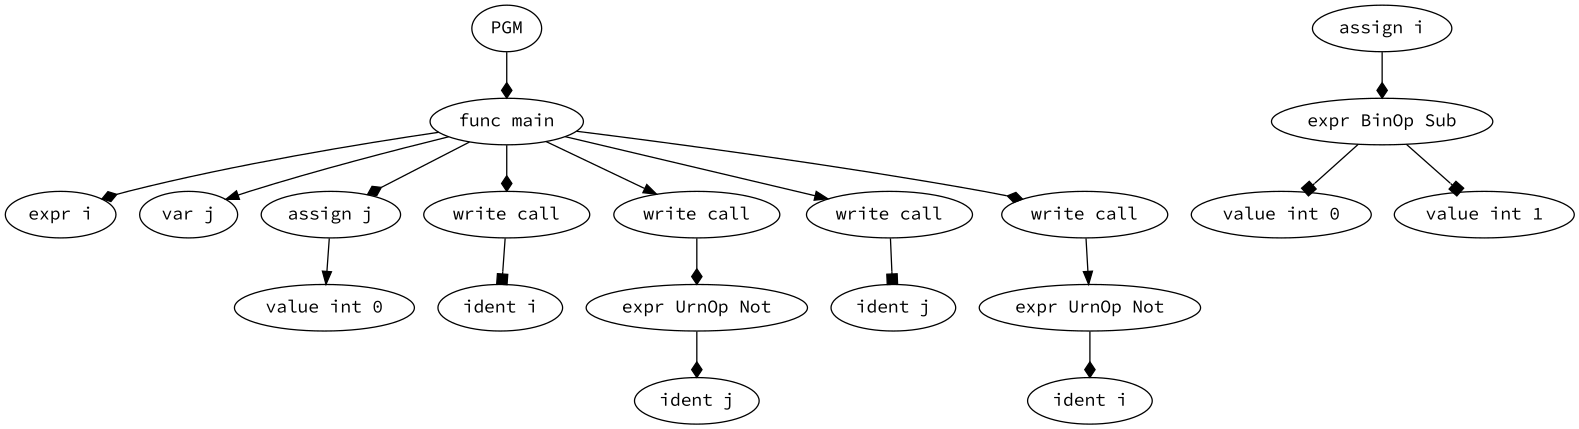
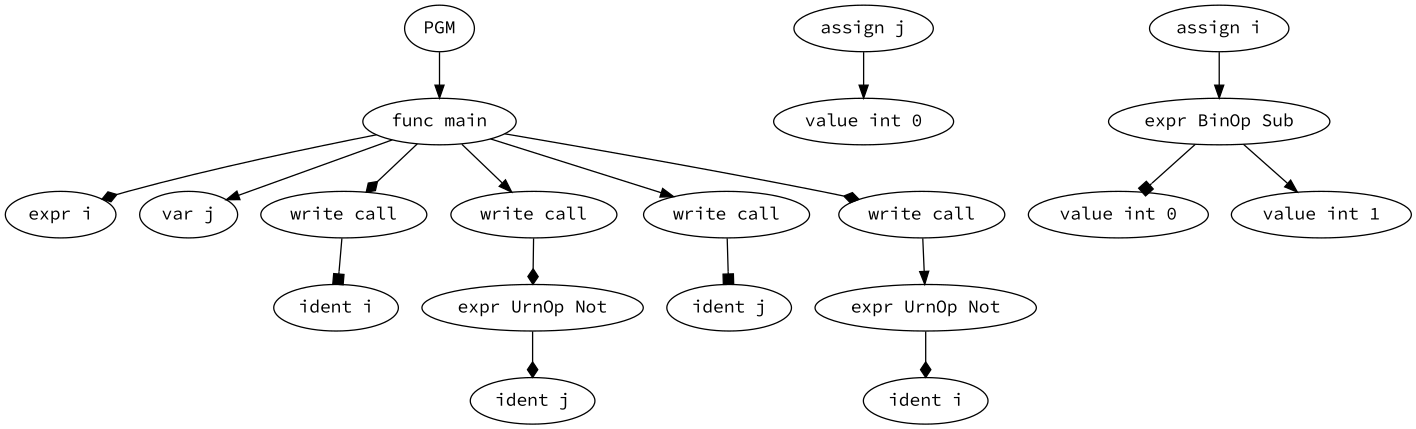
edge "PGM" -> "func main": arrowhead diamond -> normal
edge "assign i" -> "expr BinOp Sub": arrowhead diamond -> normal
edge "expr BinOp Sub" -> "value int 1": arrowhead box -> normal
edge "func main" -> "assign j": removed
